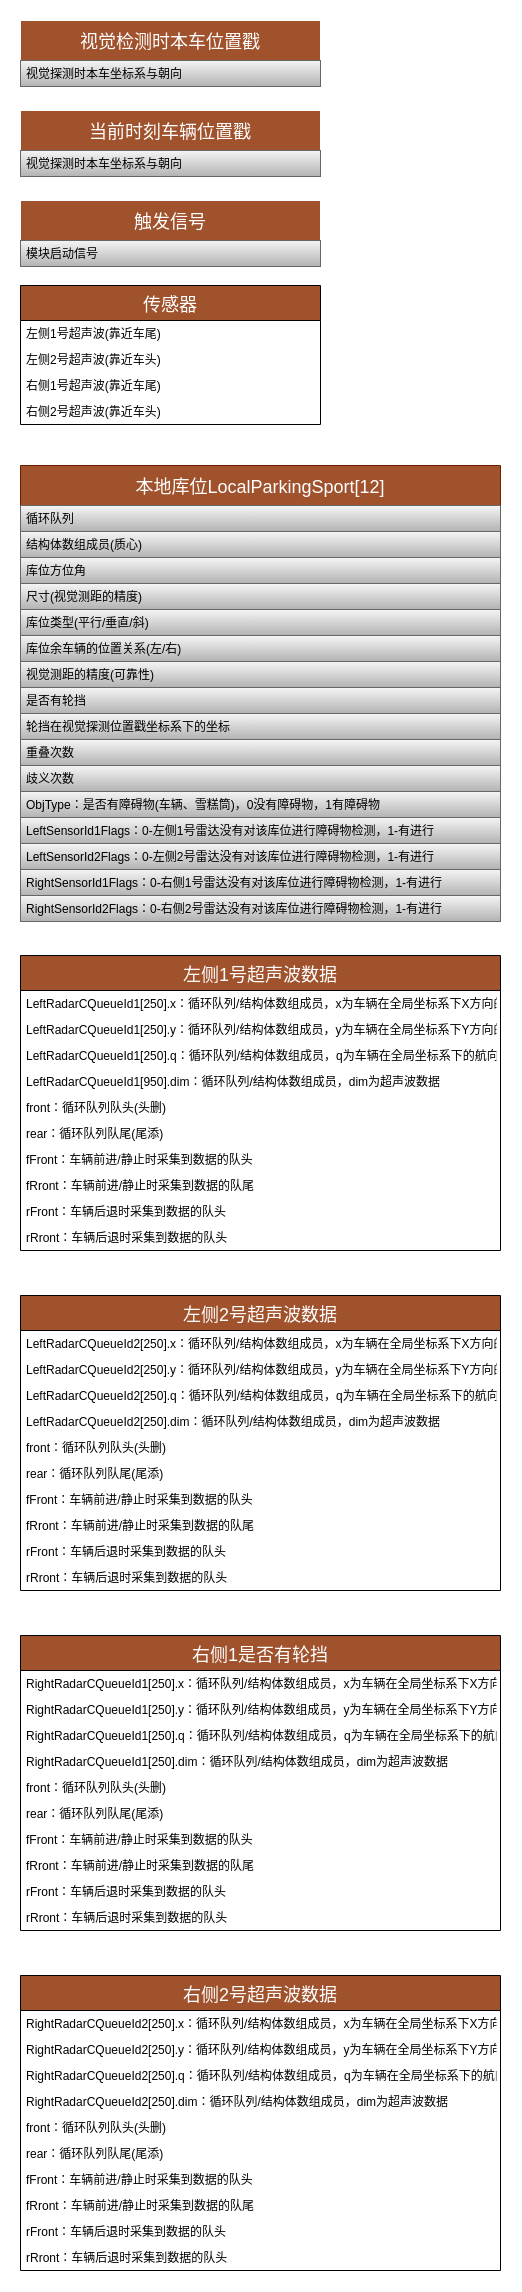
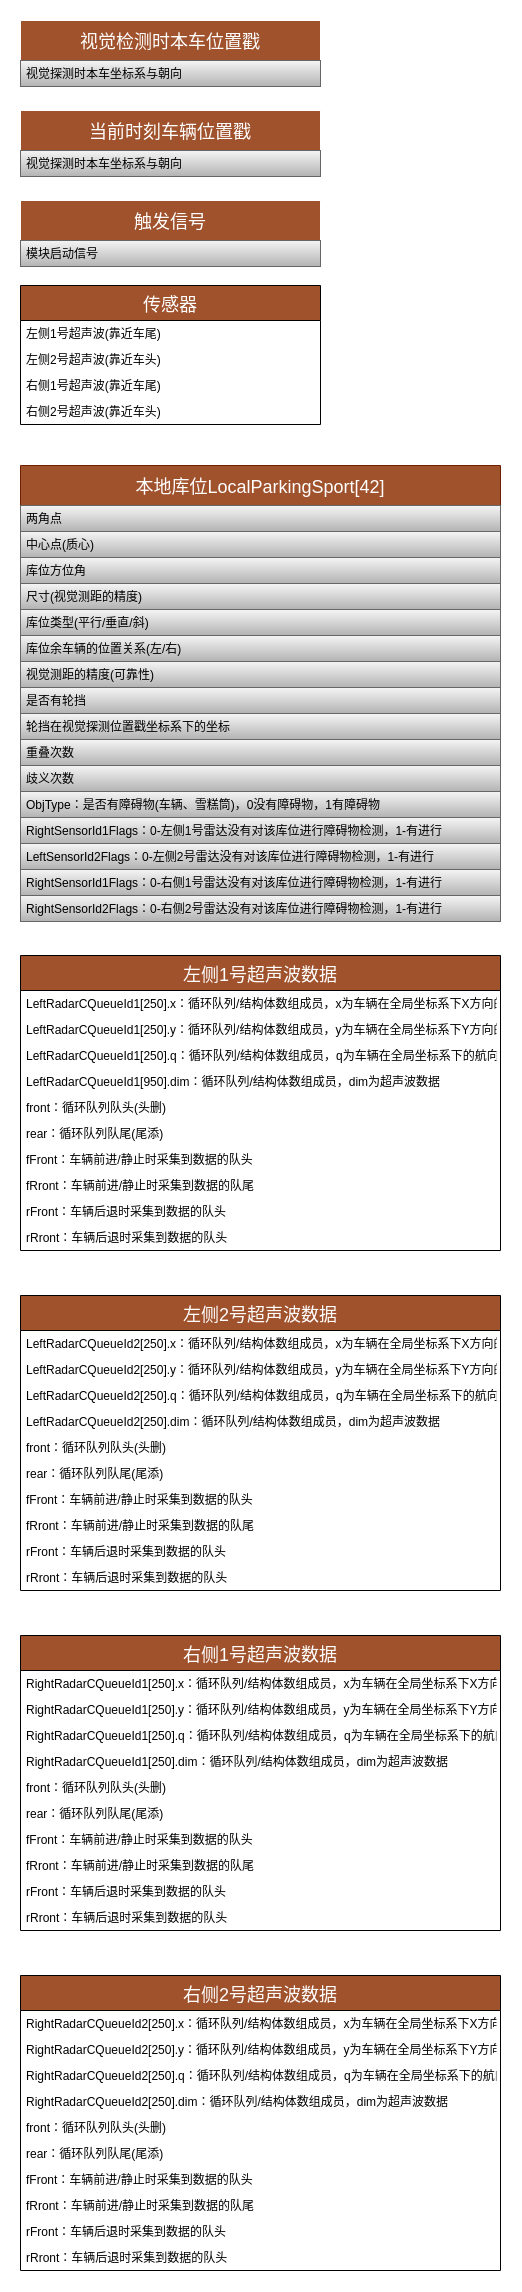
node "本地库位LocalParkingSport[12]": label "本地库位LocalParkingSport[12]" -> "本地库位LocalParkingSport[42]"
node "循环队列": label "循环队列" -> "两角点"
node "结构体数组成员(质心)": label "结构体数组成员(质心)" -> "中心点(质心)"
node "LeftSensorId1Flags：0-左侧1号雷达没有对该库位进行障碍物检测，1-有进行": label "LeftSensorId1Flags：0-左侧1号雷达没有对该库位进行障碍物检测，1-有进行" -> "RightSensorId1Flags：0-左侧1号雷达没有对该库位进行障碍物检测，1-有进行"
node "右侧1是否有轮挡": label "右侧1是否有轮挡" -> "右侧1号超声波数据"
